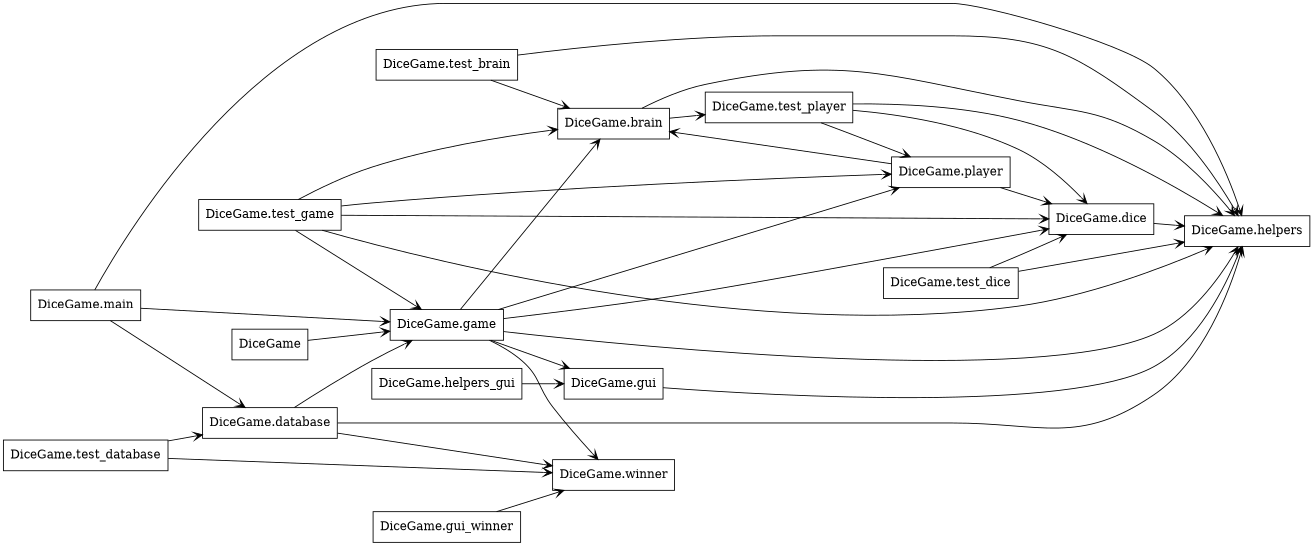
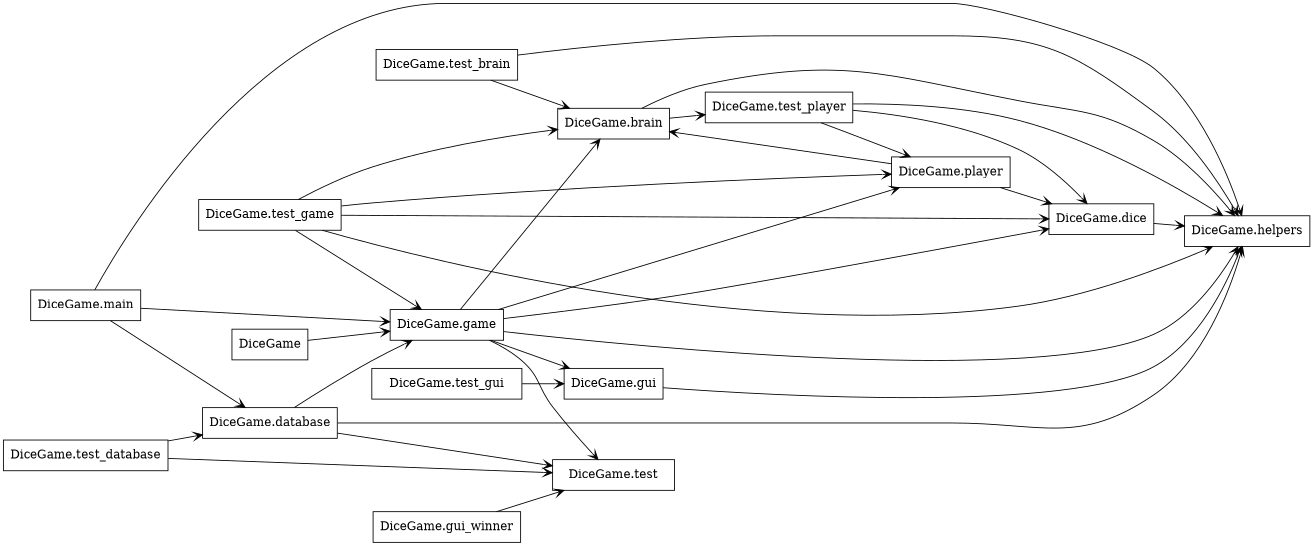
node "DiceGame.test_dice": removed
node "DiceGame.helpers_gui": label "DiceGame.helpers_gui" -> "DiceGame.test_gui"
node "DiceGame.winner": label "DiceGame.winner" -> "DiceGame.test"
